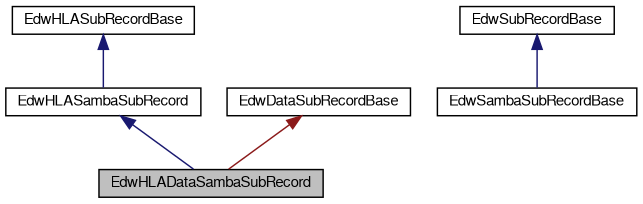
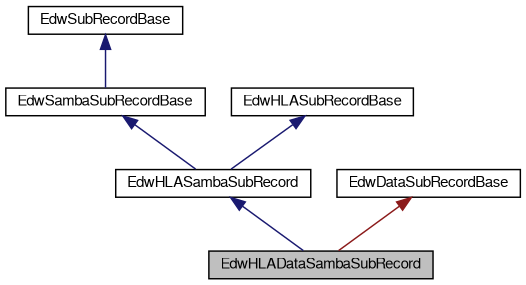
edge "EdwHLASambaSubRecord" -> "EdwSambaSubRecordBase": added
